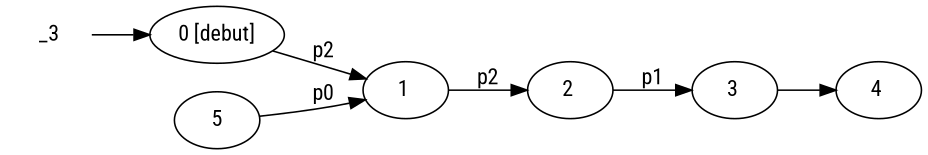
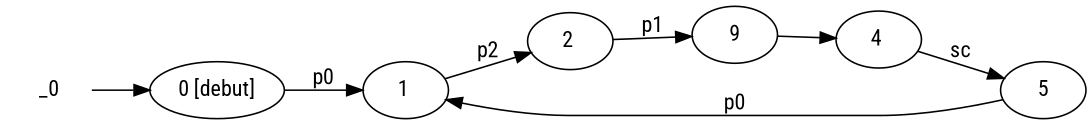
node "_3": label "_3" -> "_0"
edge "0 [debut]" -> "1": label "p2" -> "p0"
edge "4" -> "5": added, label "sc"
node "3": label "3" -> "9"
